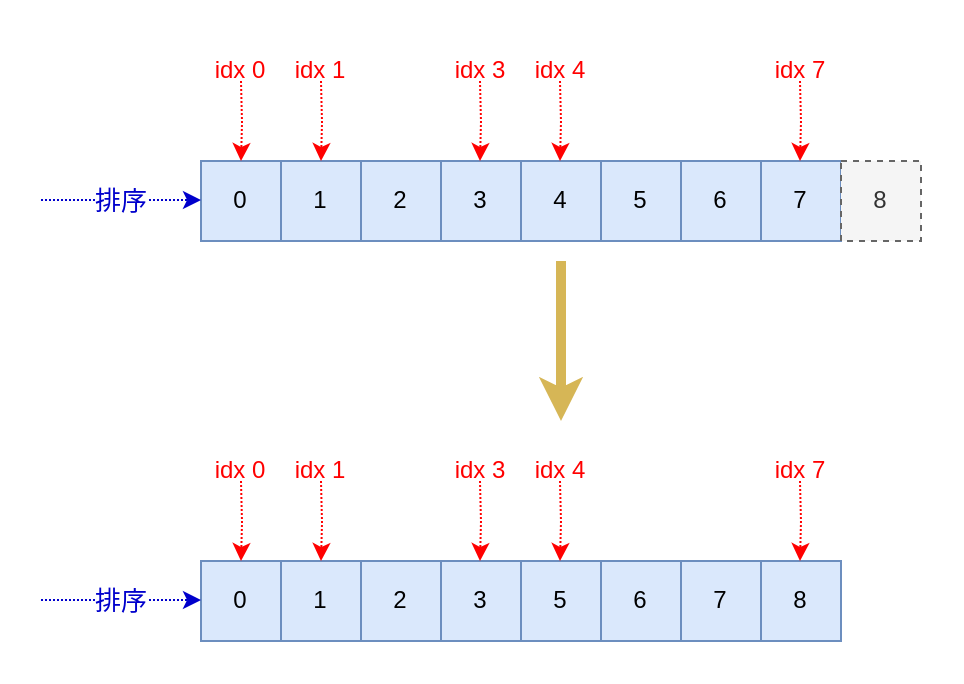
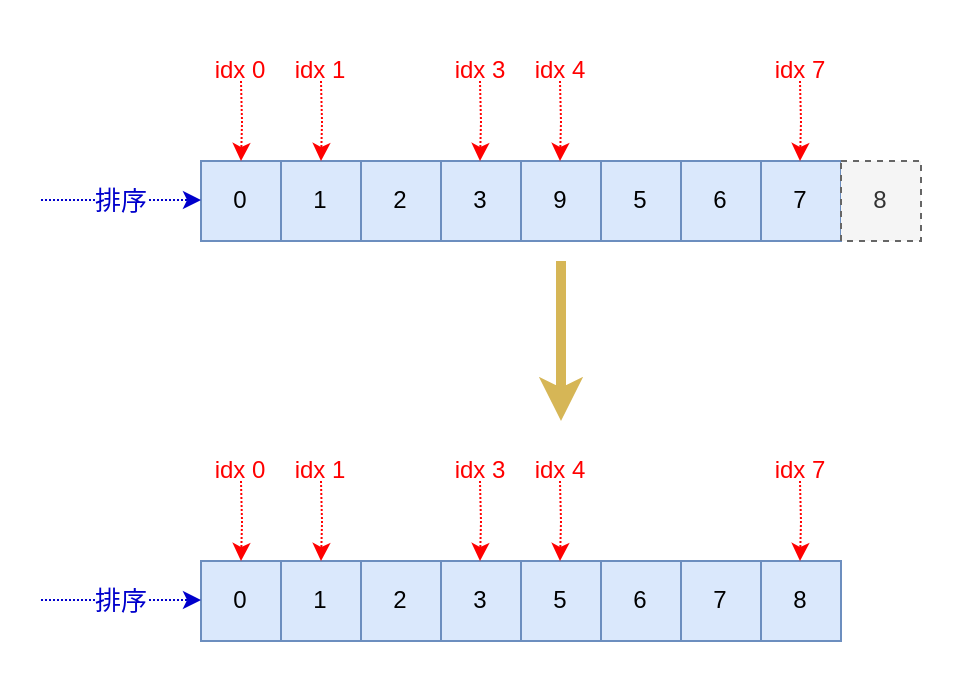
node "4": label "4" -> "9"
